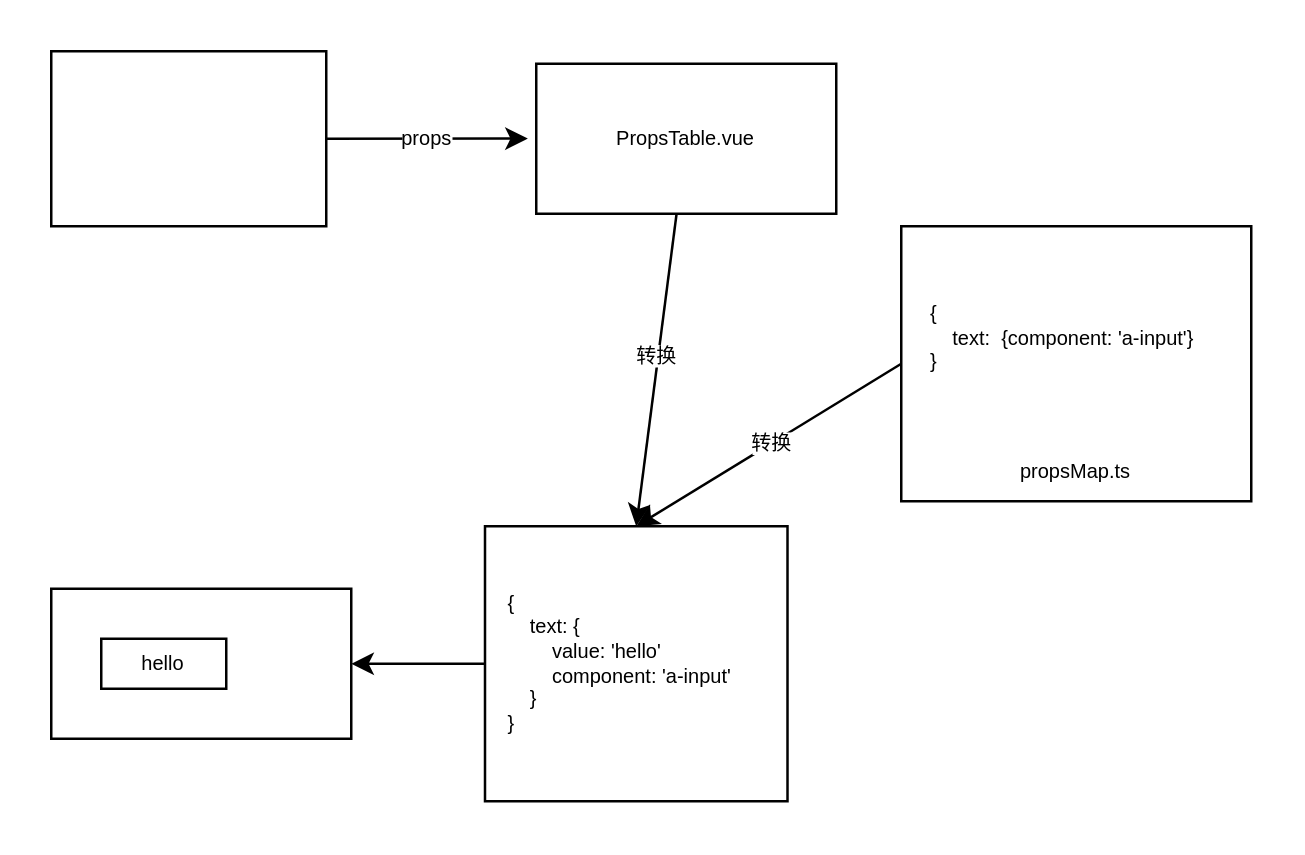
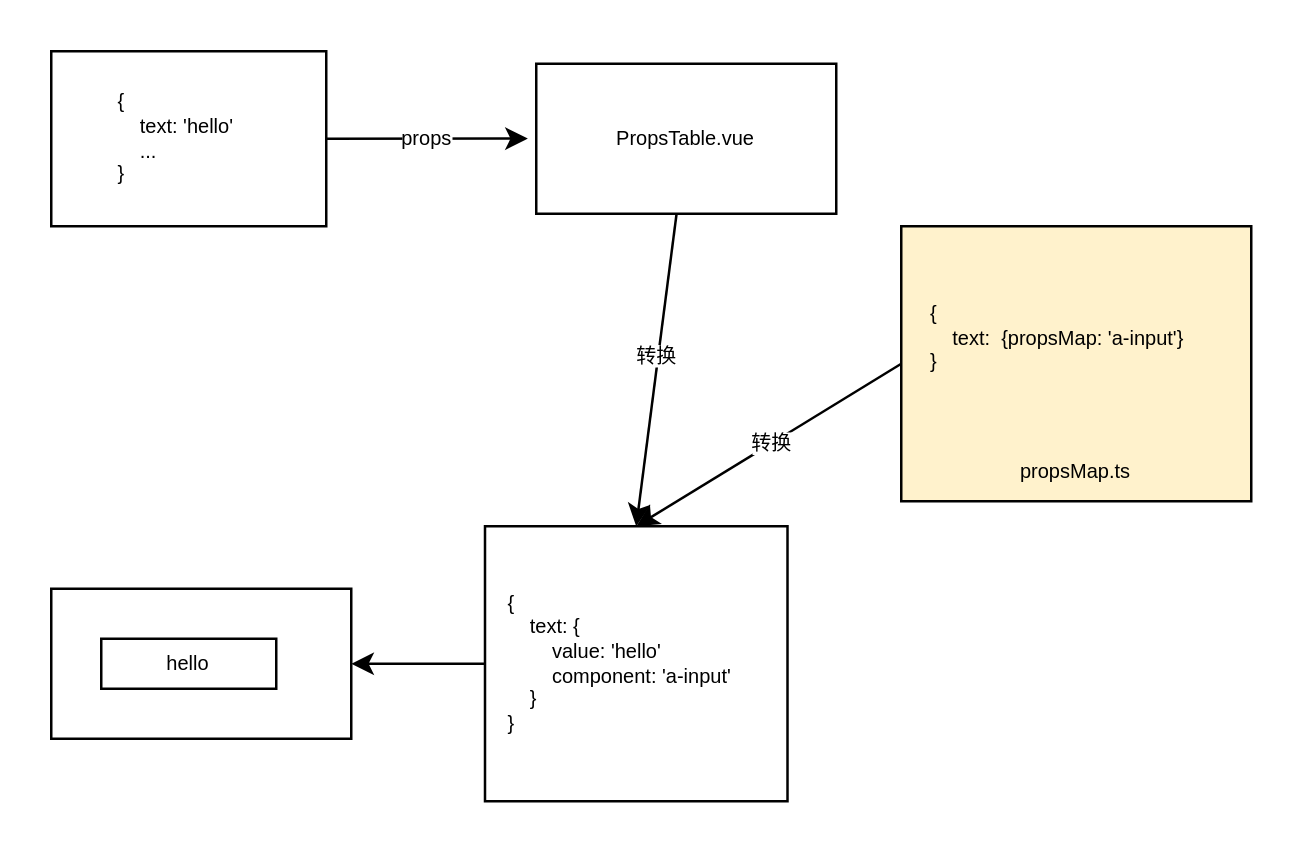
node "{ text: 'hello' ... }": added
node "{ text: {component: 'a-input'} }": label "{ text: {component: 'a-input'} }" -> "{ text: {propsMap: 'a-input'} }"
node "propsMap.ts": fillcolor #ffffff -> #fff2cc
node "hello": size 125x50 -> 175x50
